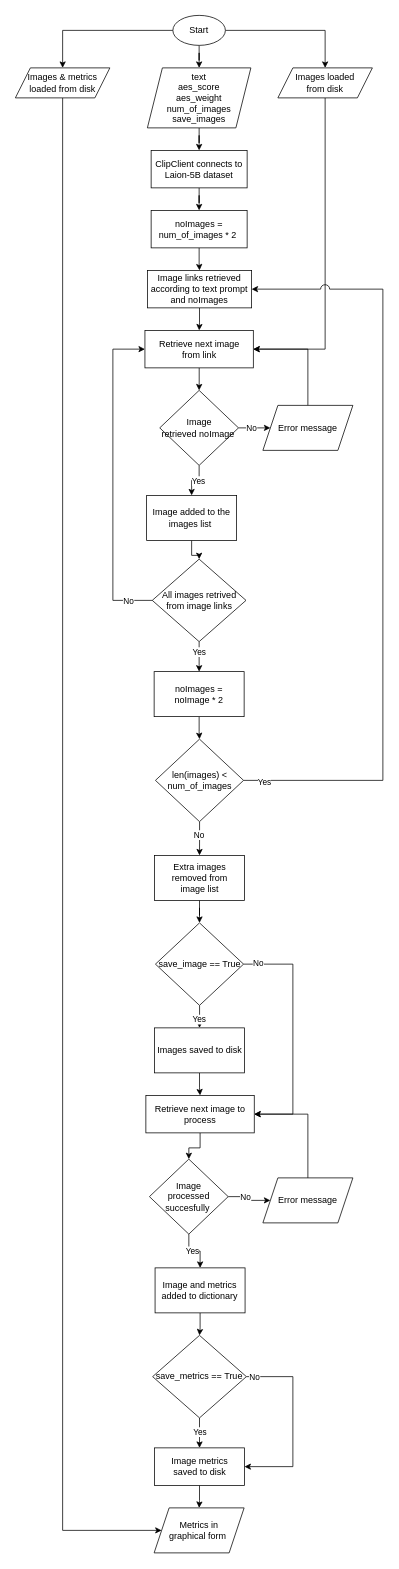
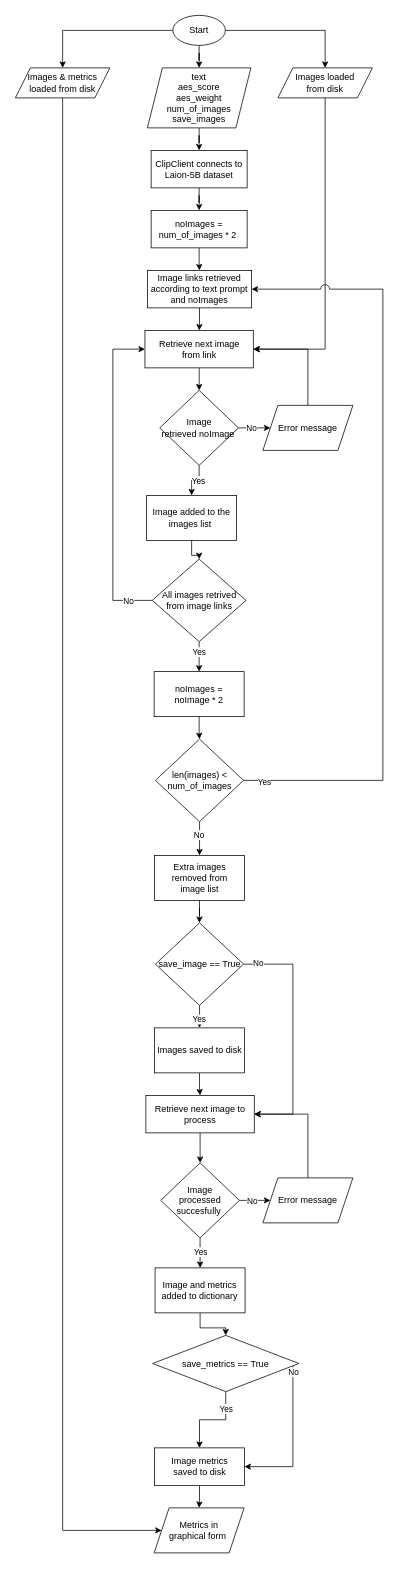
node "Image processed succesfully": moved (189, 1197) -> (200, 1200)
node "save_metrics == True": size 94x83 -> 146x56
